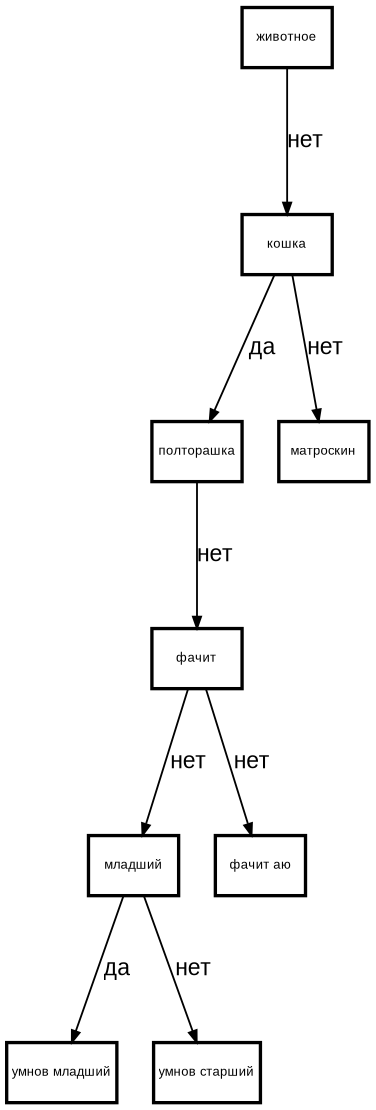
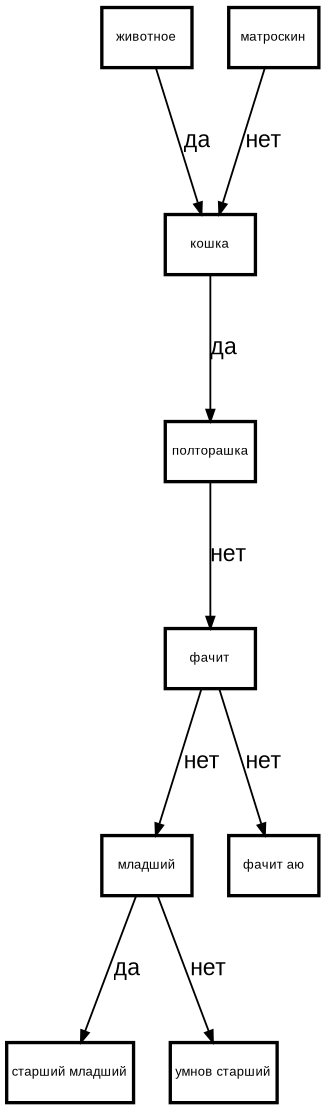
edge "животное" -> "кошка": label "нет" -> "да"
edge "кошка" -> "матроскин": reversed
node "умнов младший": label "умнов младший" -> "старший младший"
